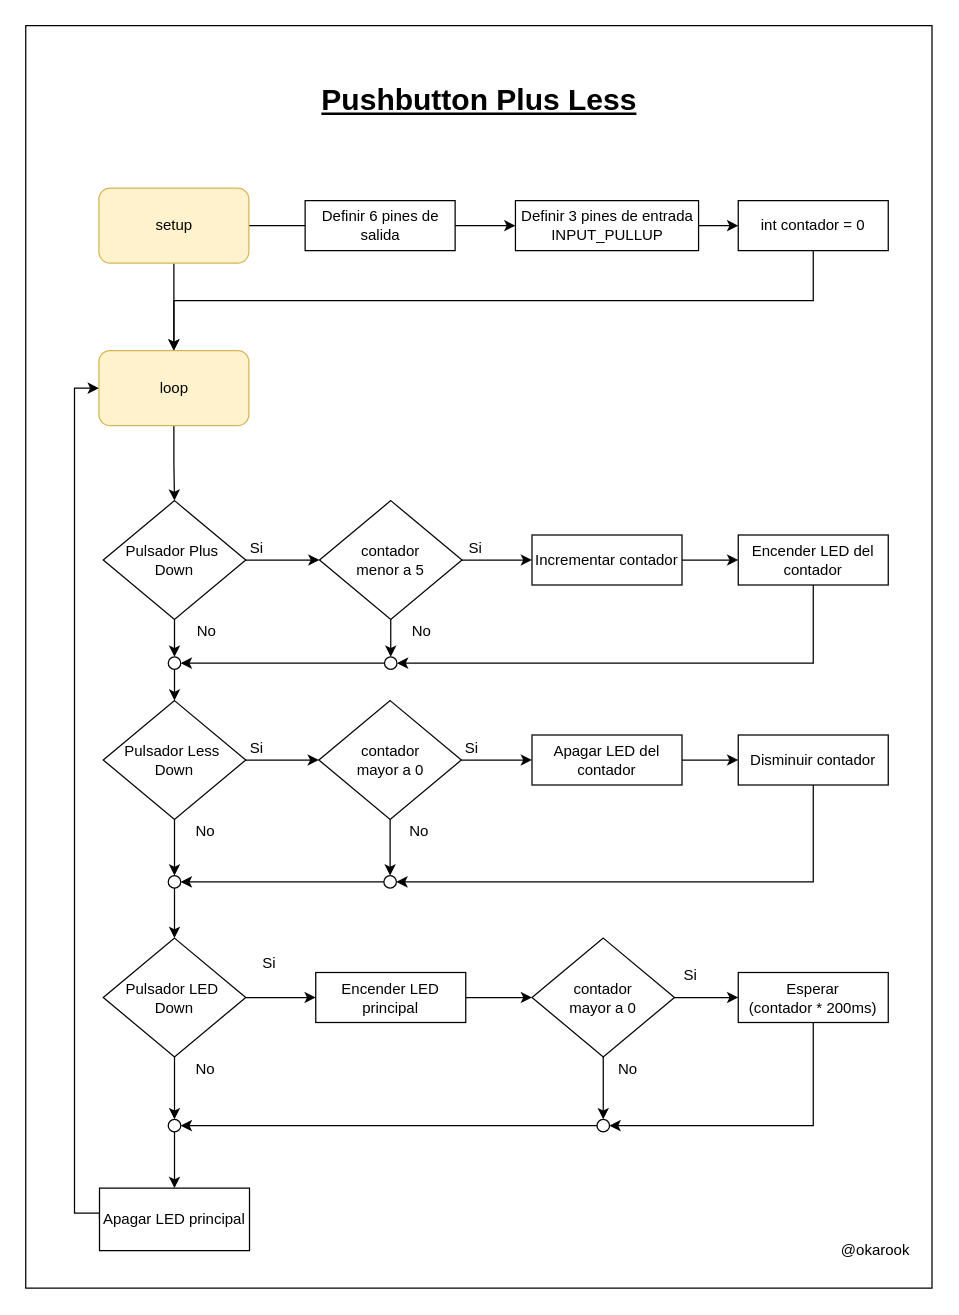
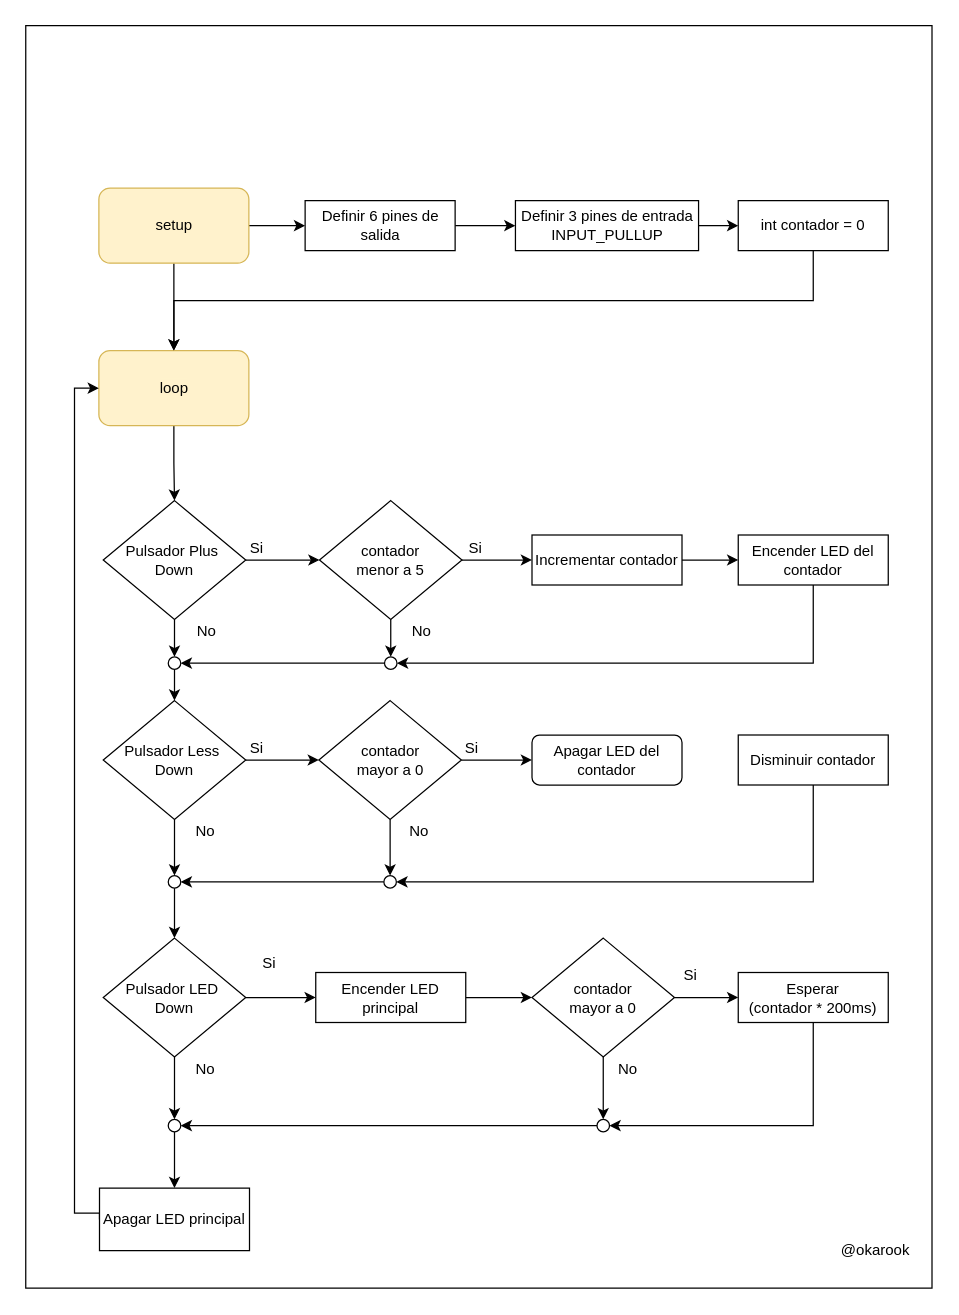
node "Pushbutton Plus Less": removed
edge "setup" -- "Definir 6 pines de salida": arrowhead none -> classic
node "Apagar LED del contador": shape rectangle -> rounded rectangle
edge "Apagar LED del contador" -> "Disminuir contador": removed
